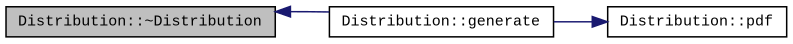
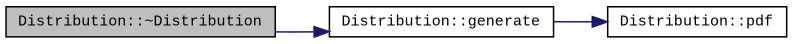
edge "Distribution::generate" -> "Distribution::~Distribution": reversed
